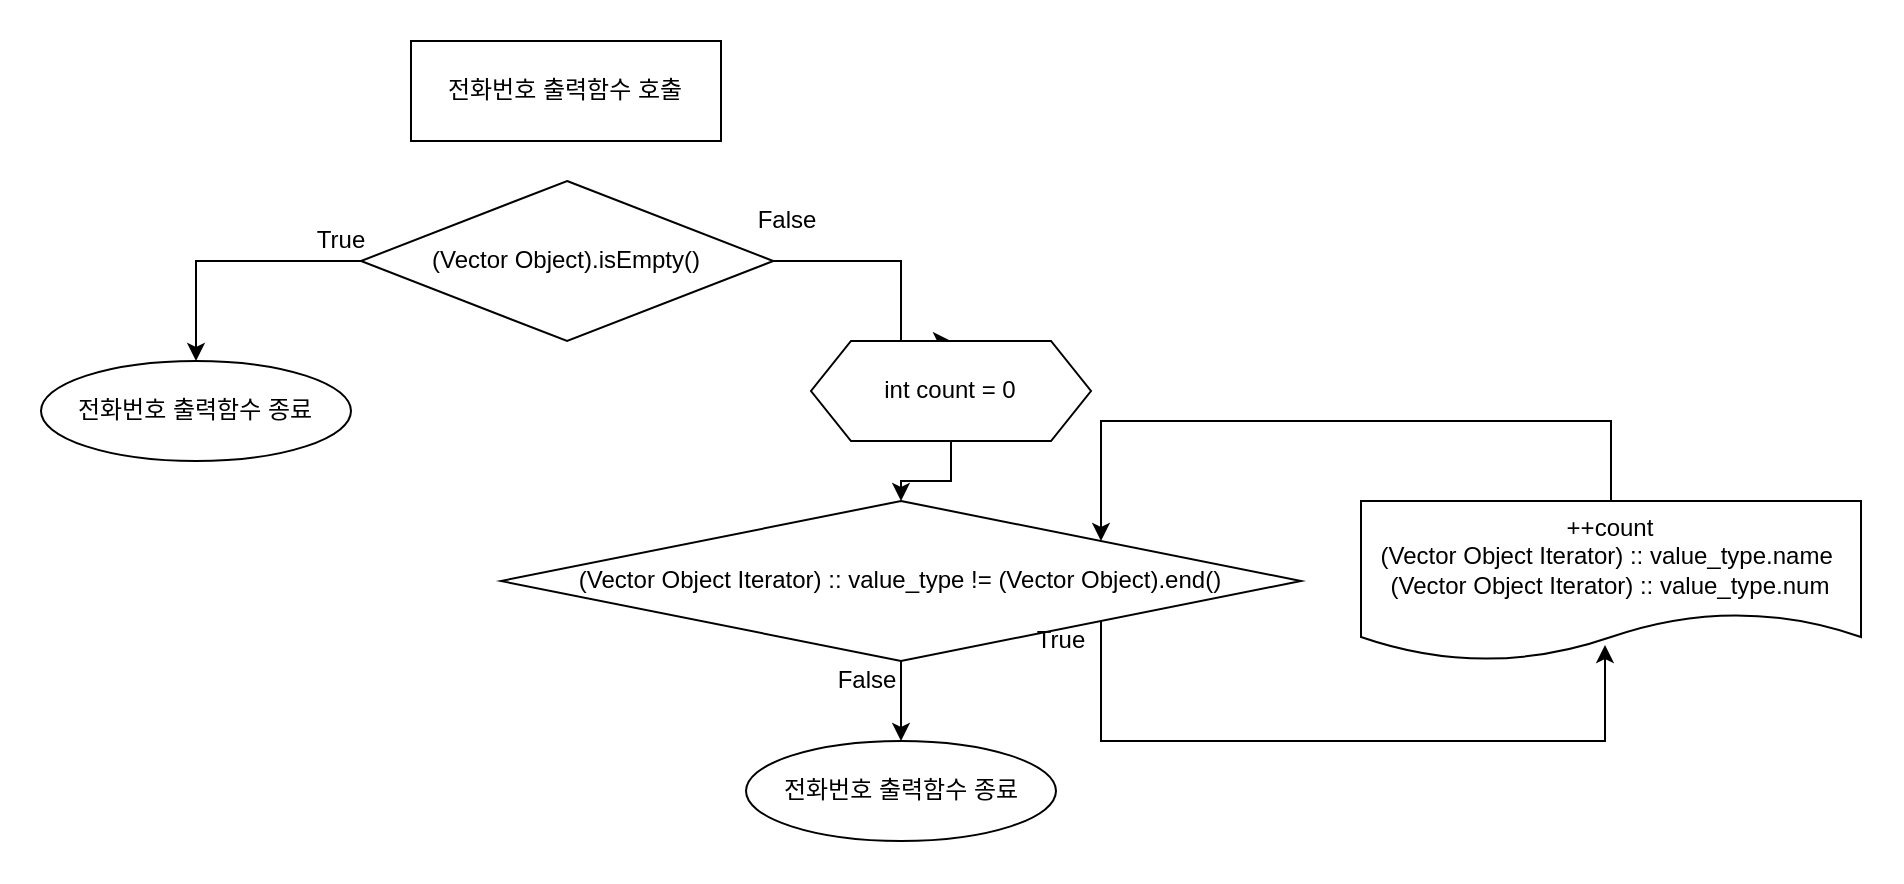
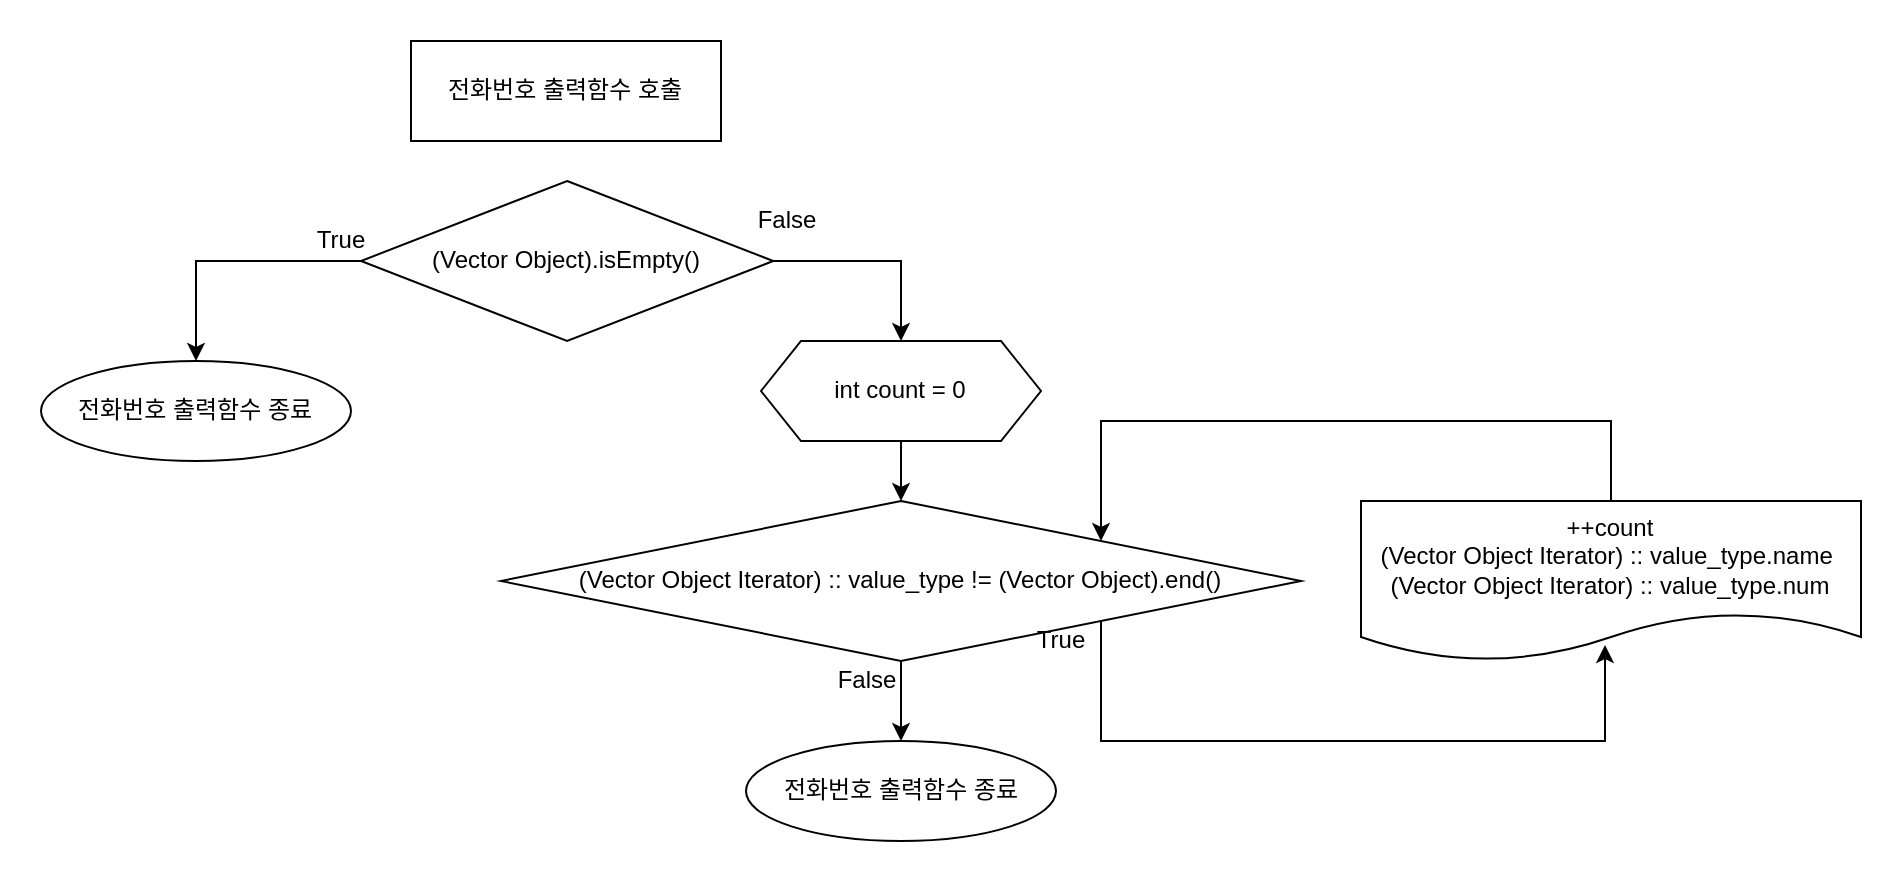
node "int count = 0": moved (951, 391) -> (901, 391)
